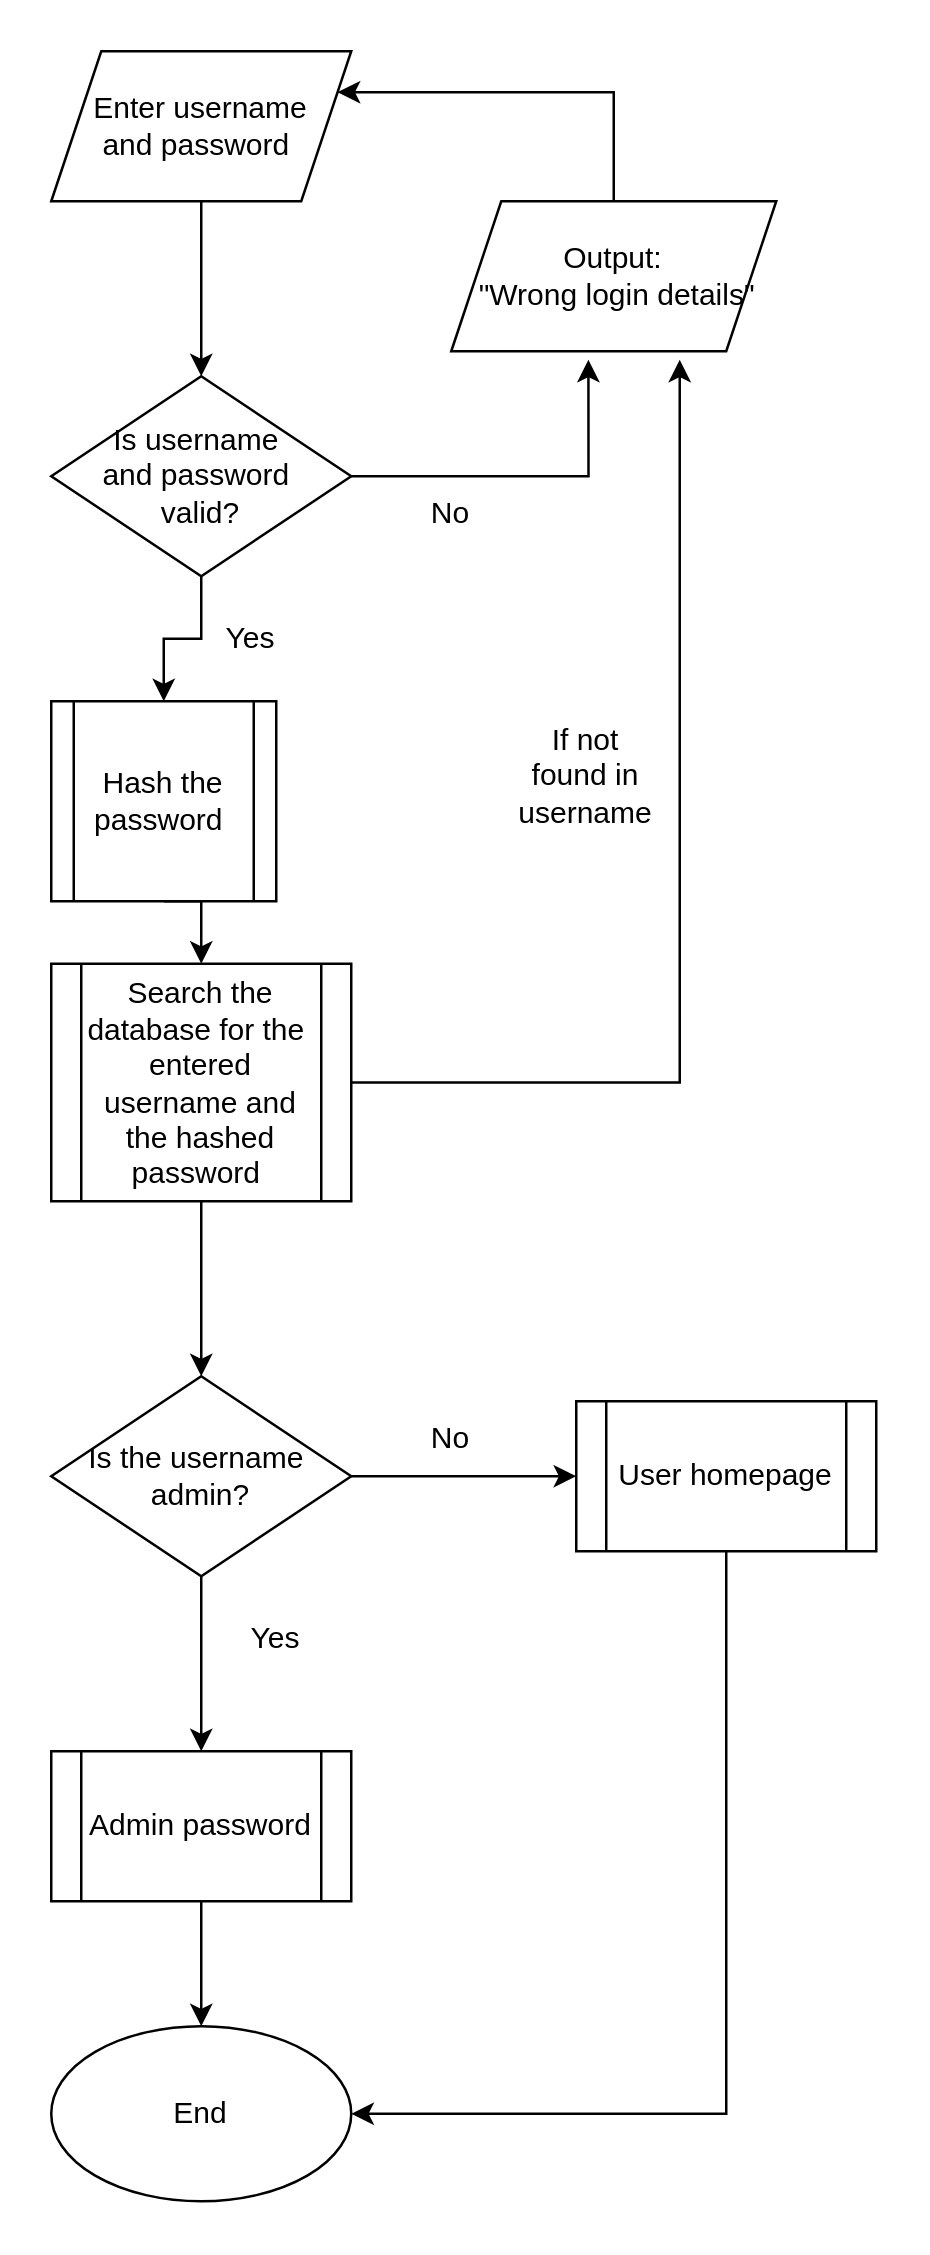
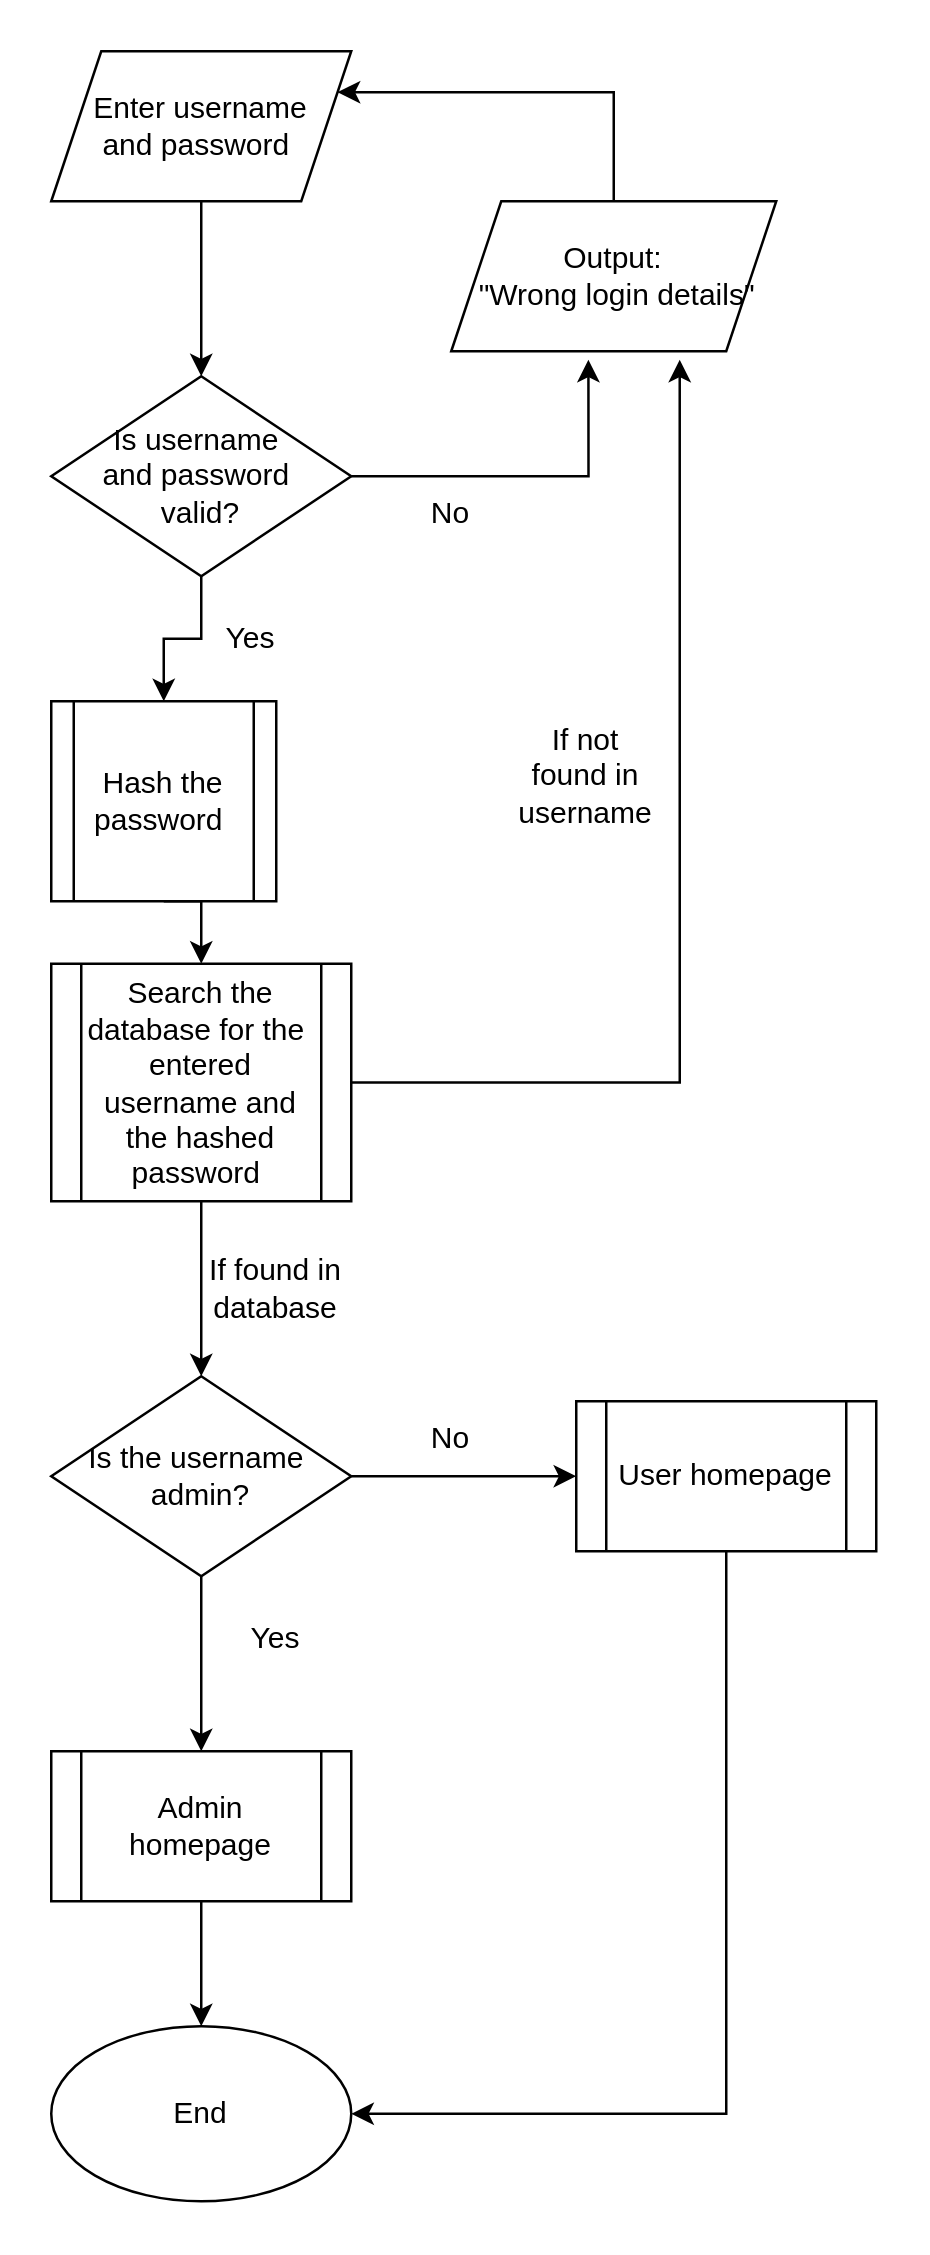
node "If found in database": added
node "Admin password": label "Admin password" -> "Admin homepage"
